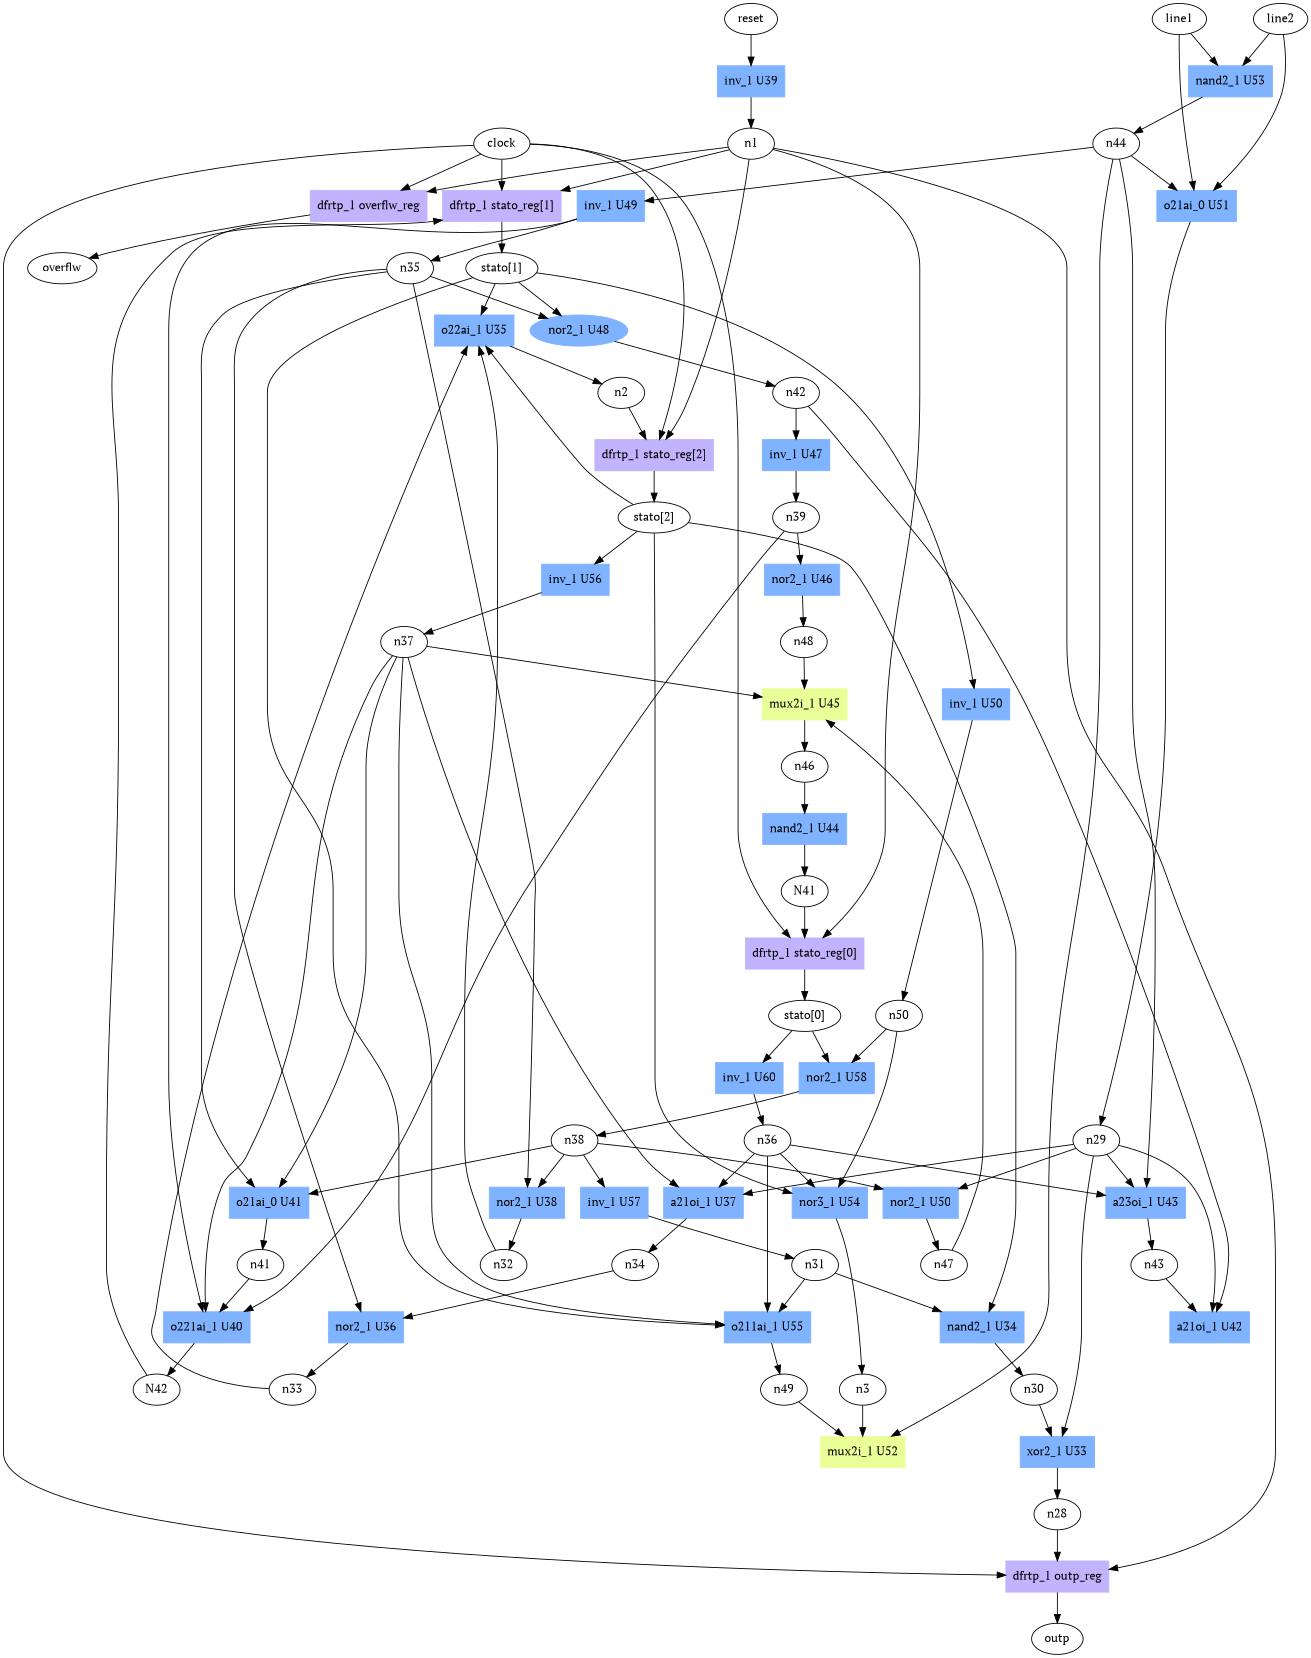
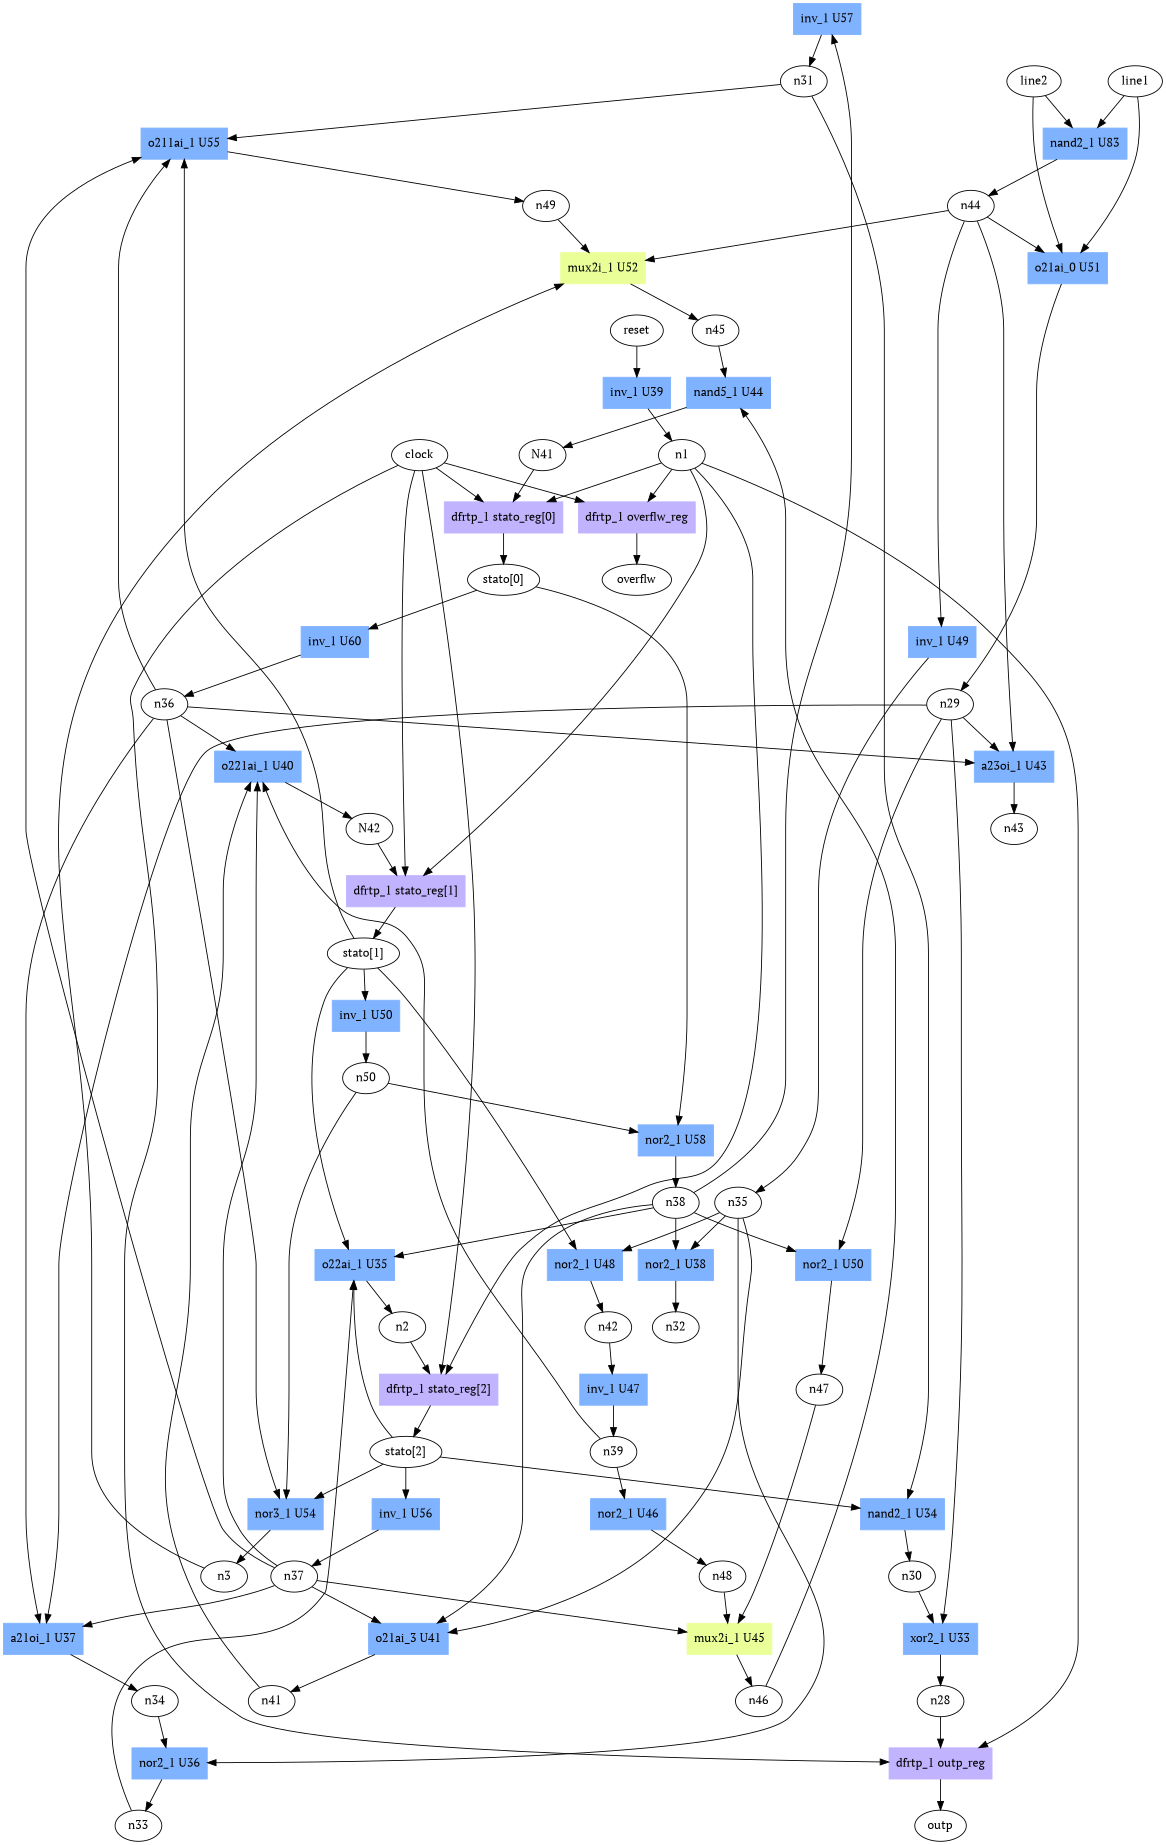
node "nand2_1 U53": label "nand2_1 U53" -> "nand2_1 U83"
node "nor2_1 U48": shape ellipse -> box
node "n45": added
edge "inv_1 U49" -> "o221ai_1 U40": now "n36" -> "o221ai_1 U40"
edge "n32" -> "o22ai_1 U35": now "n38" -> "o22ai_1 U35"
node "nand2_1 U44": label "nand2_1 U44" -> "nand5_1 U44"
node "o21ai_0 U41": label "o21ai_0 U41" -> "o21ai_3 U41"
node "a21oi_1 U42": removed
